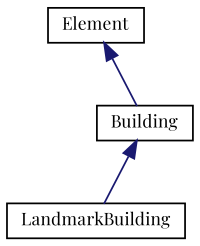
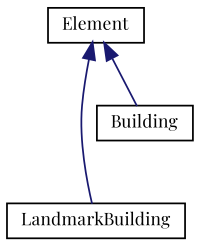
edge "LandmarkBuilding" -> "Building": now "LandmarkBuilding" -> "Element"
